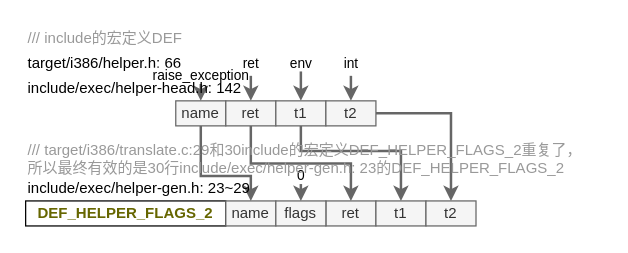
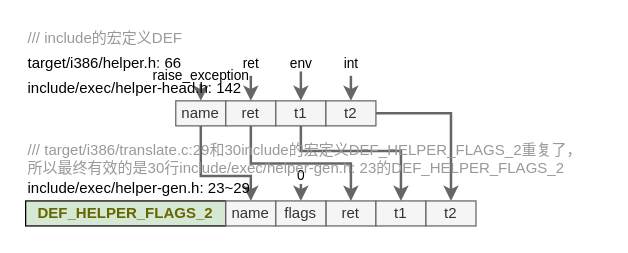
node "DEF_HELPER_FLAGS_2": fillcolor #ffffff -> #d5e8d4
